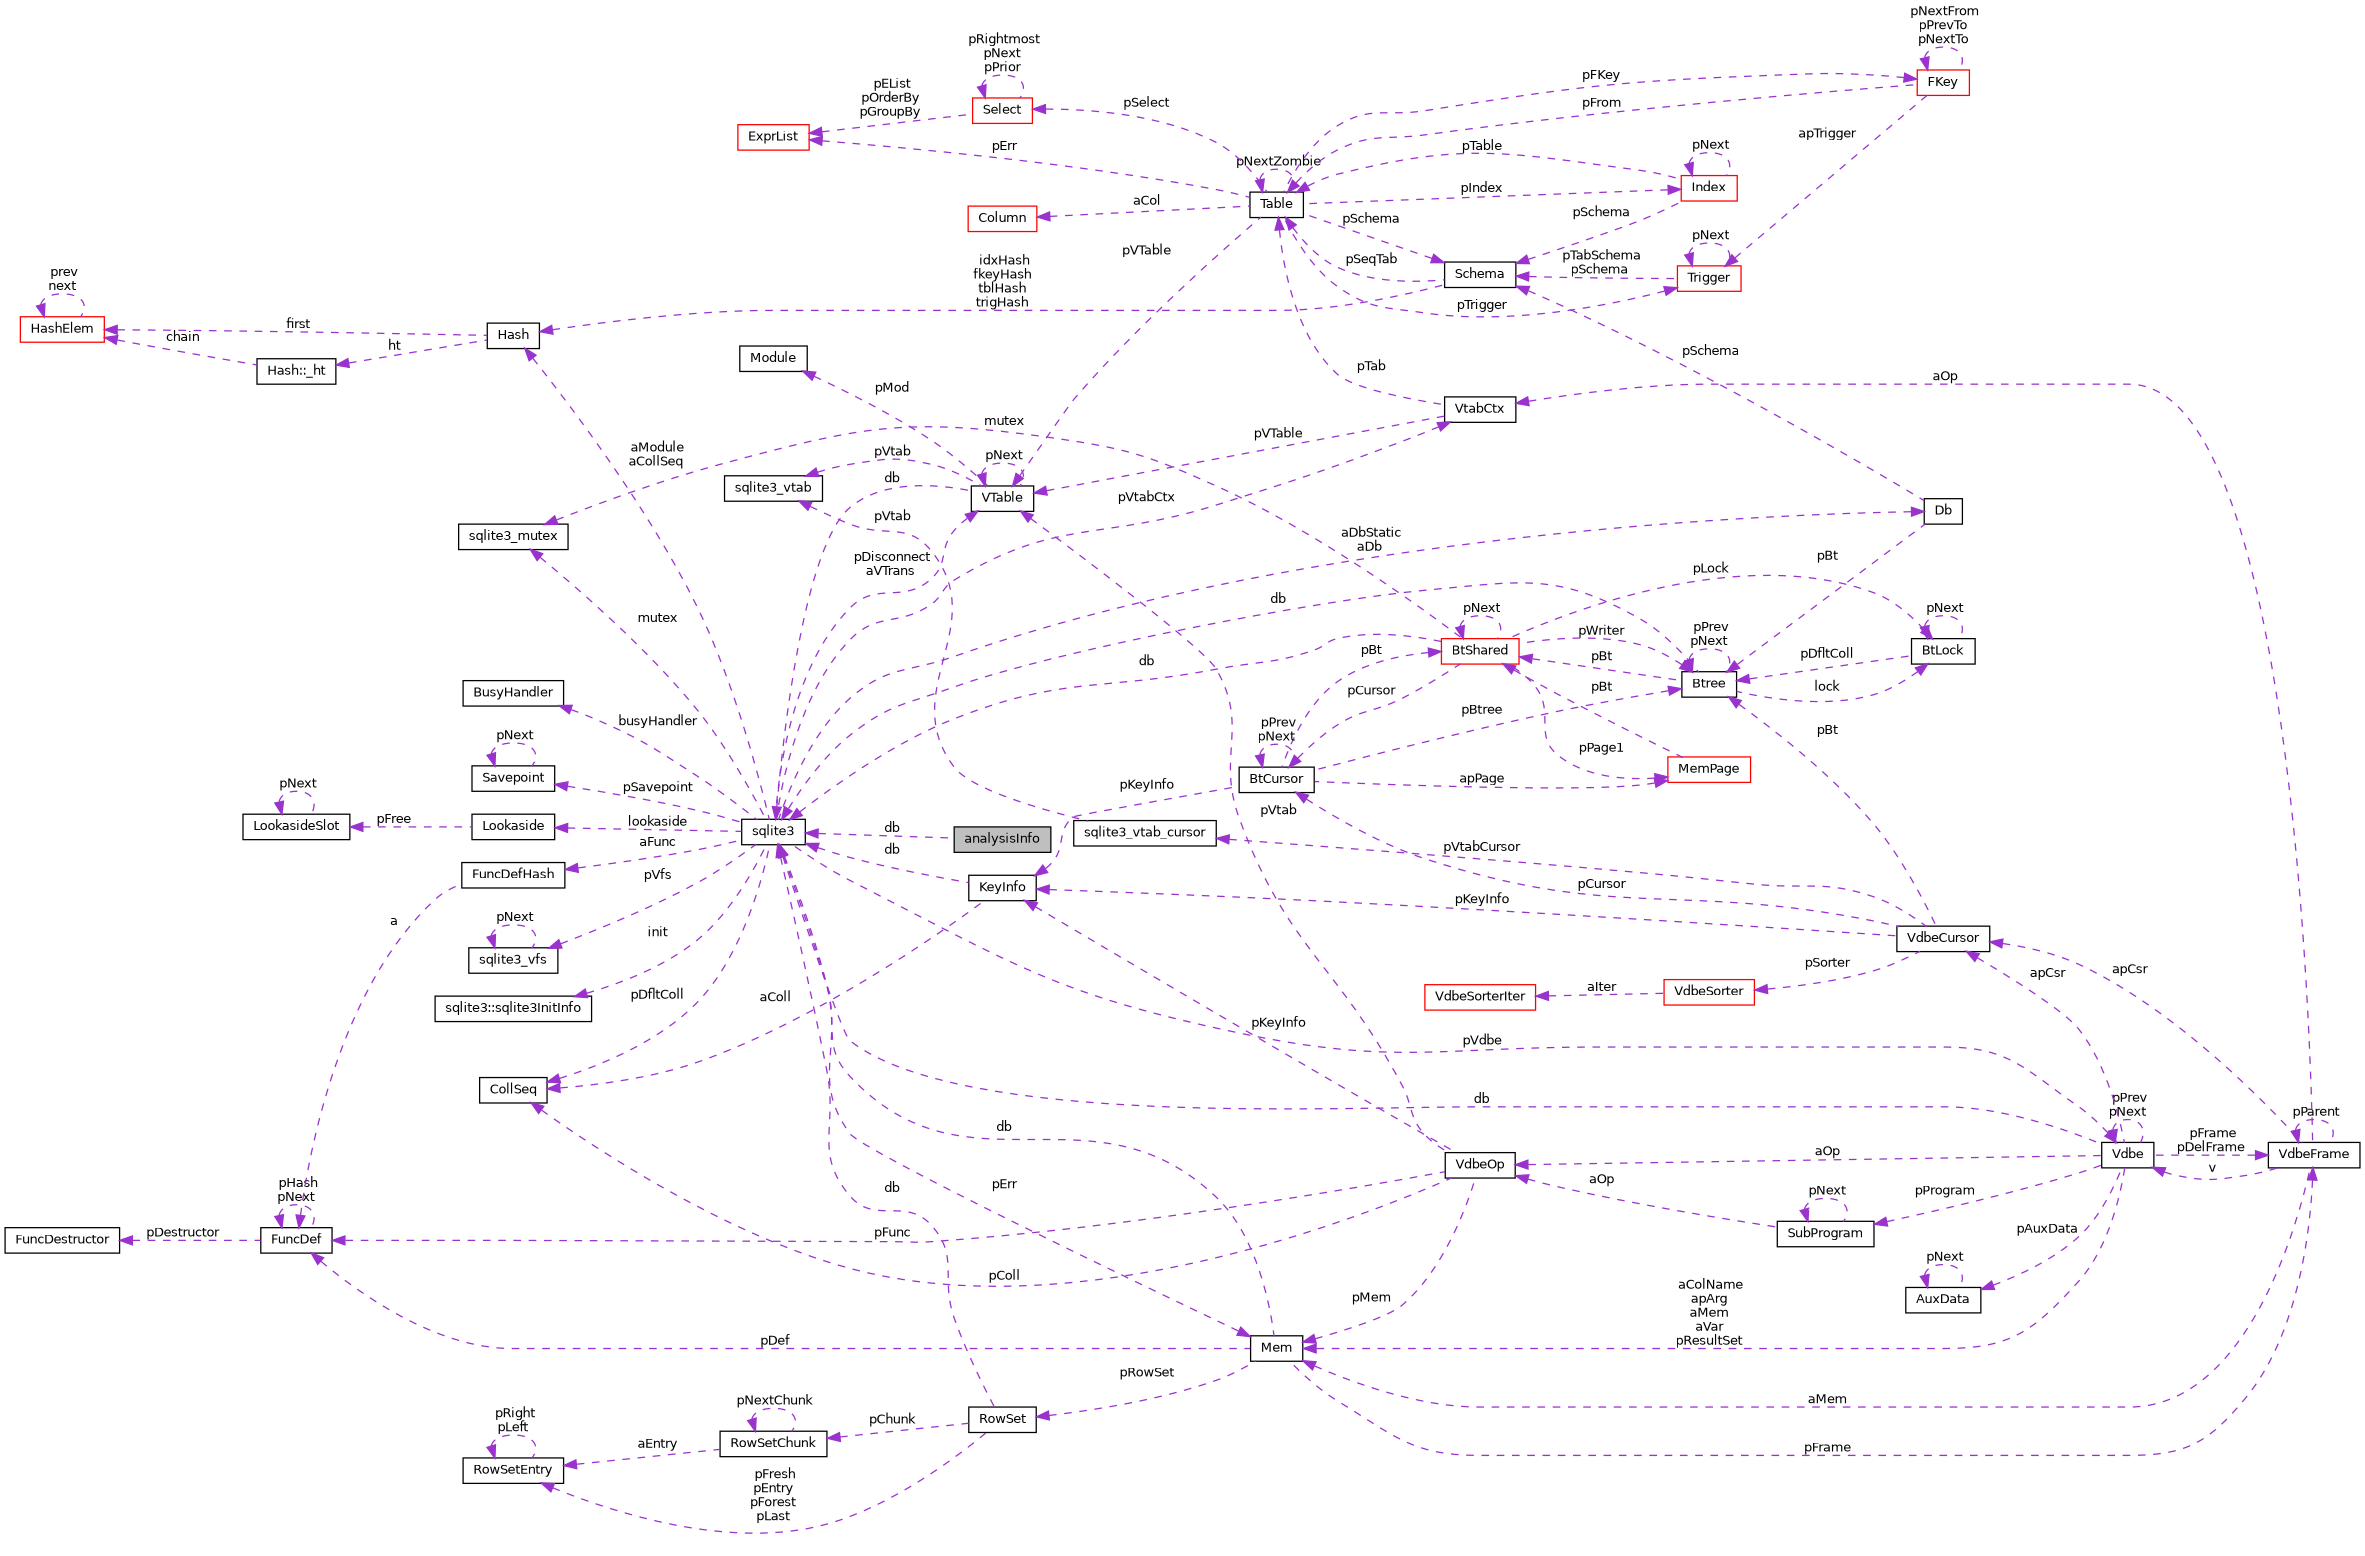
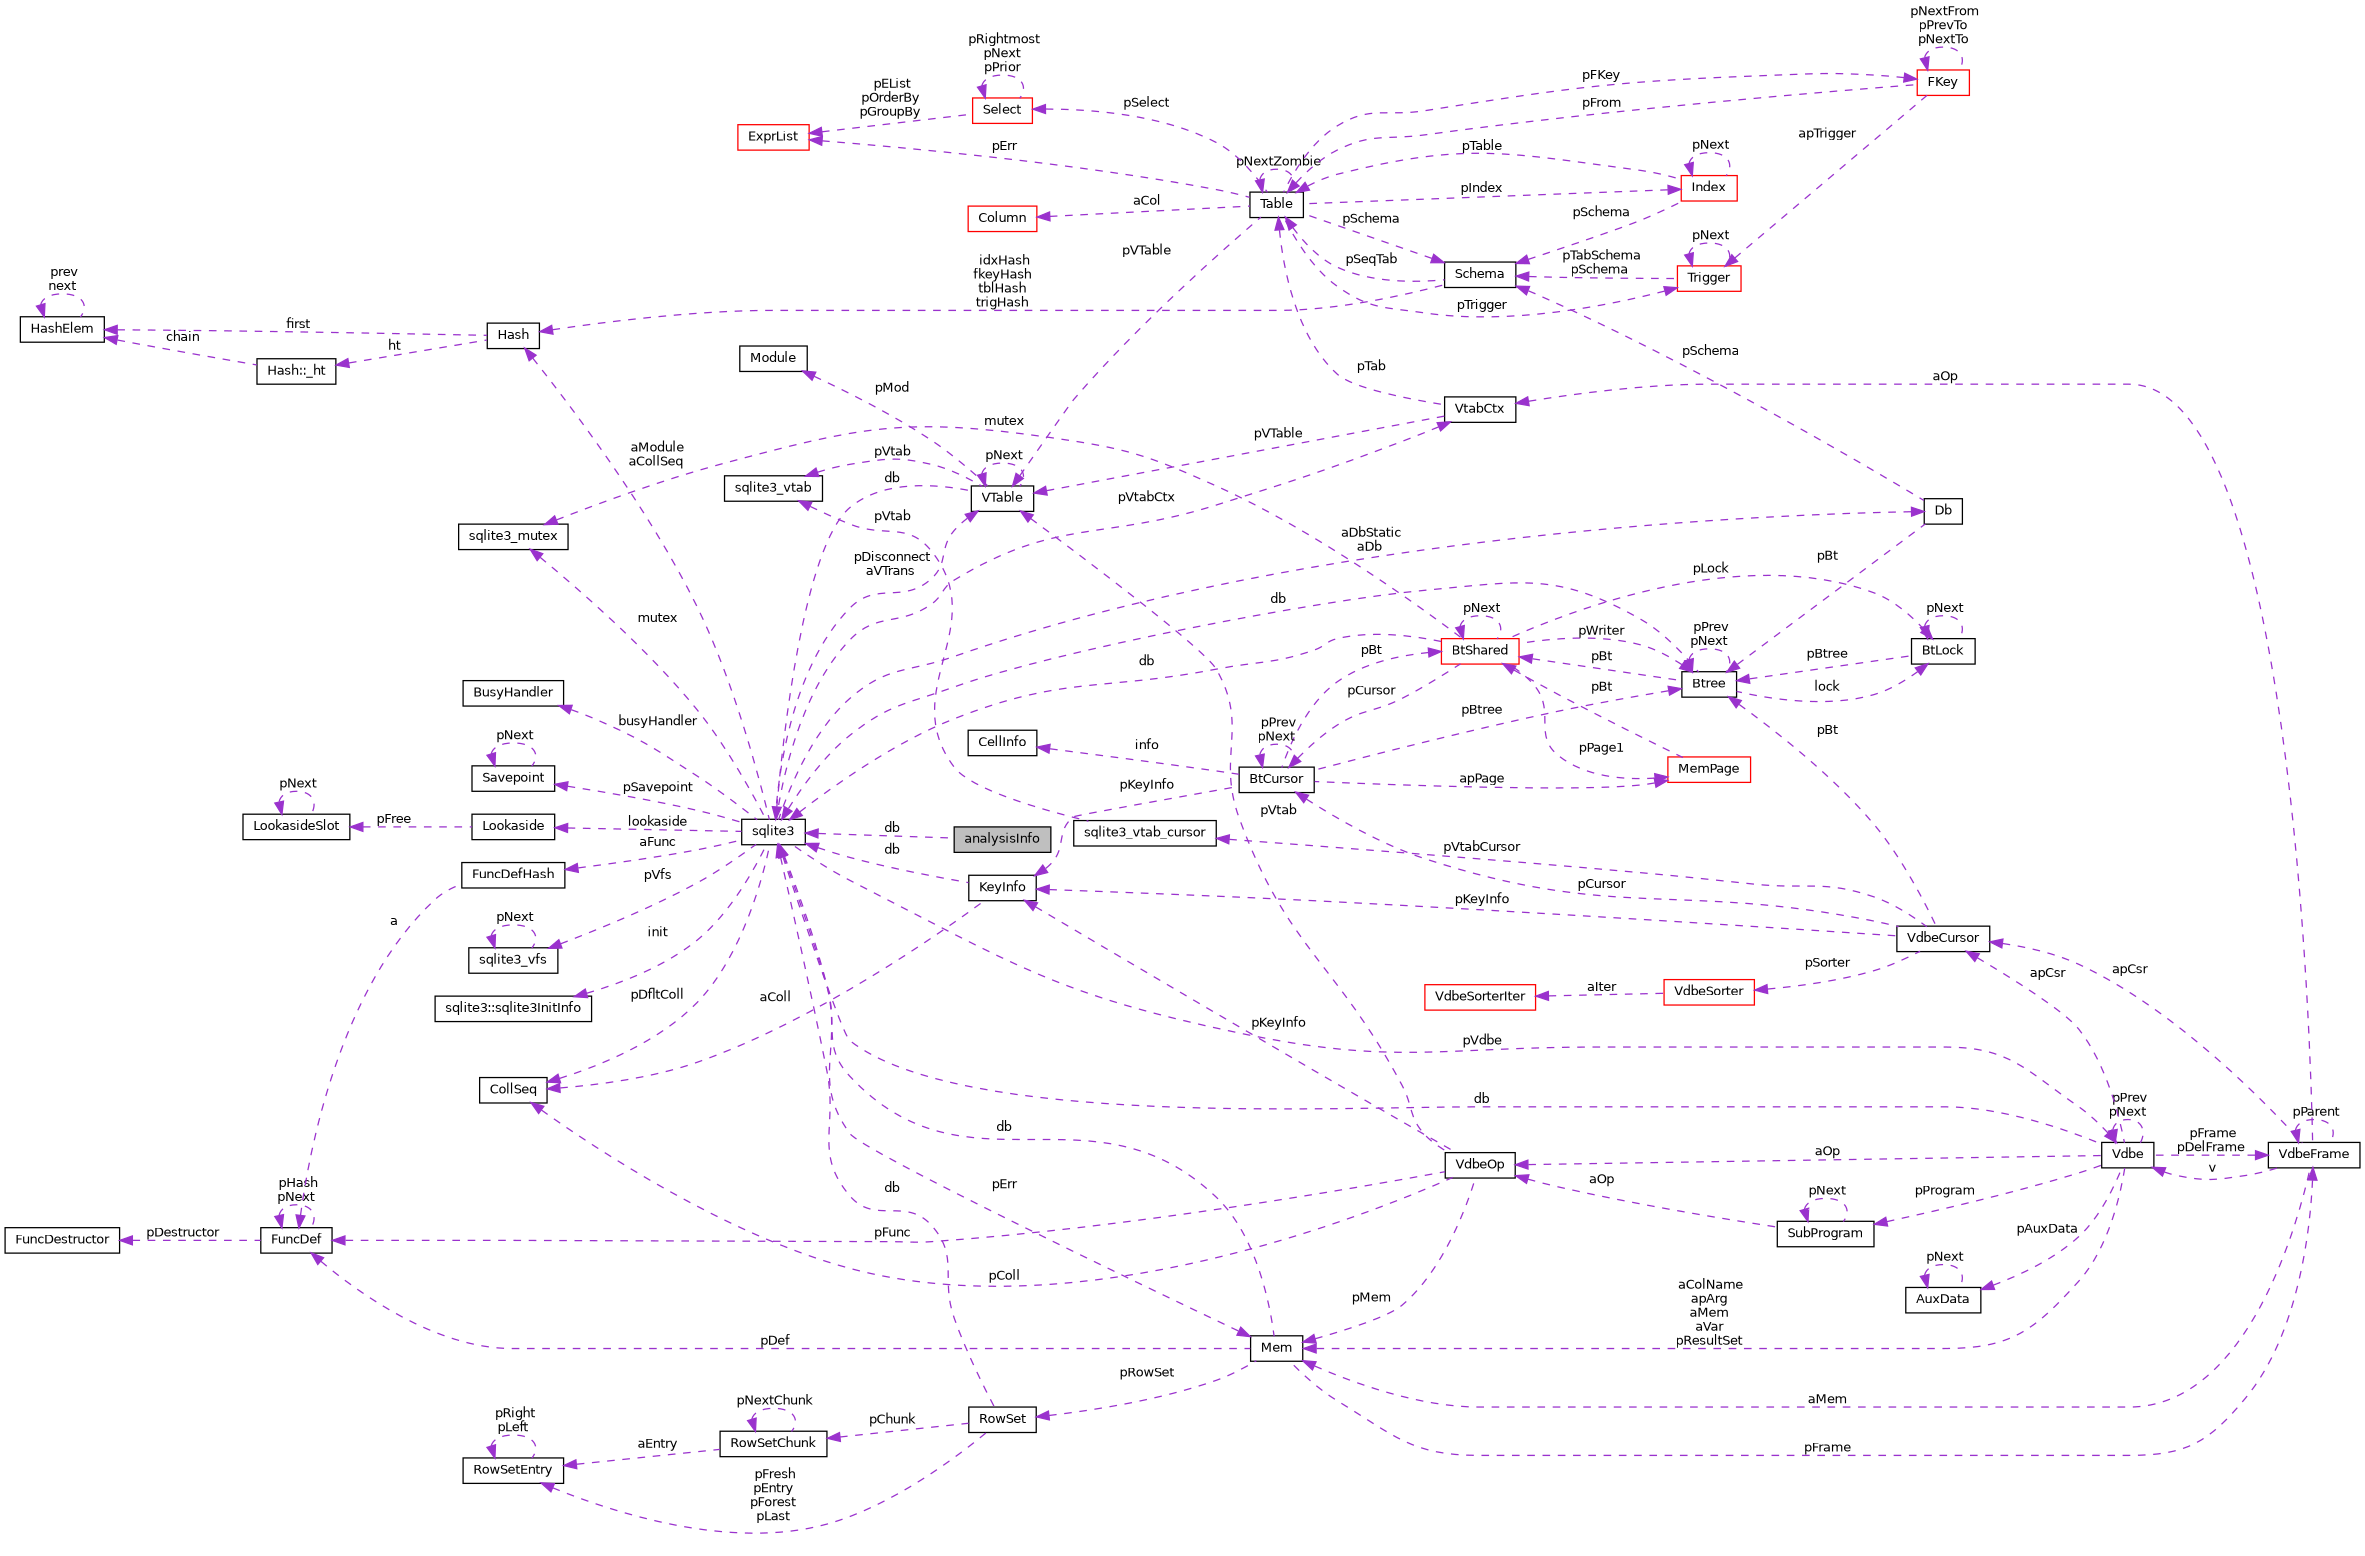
node "HashElem": color red -> black
edge "BtLock" -> "Btree": label " pDfltColl" -> " pBtree"
node "CellInfo": added
